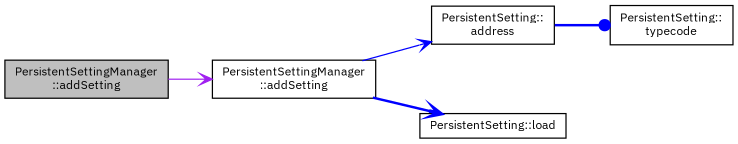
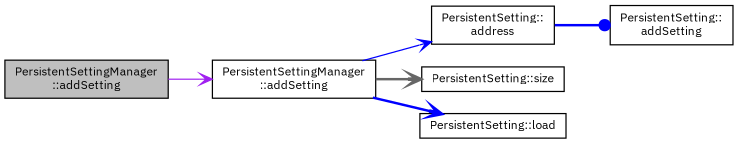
node "PersistentSetting:: typecode": label "PersistentSetting:: typecode" -> "PersistentSetting:: addSetting"
node "PersistentSetting::size": added
